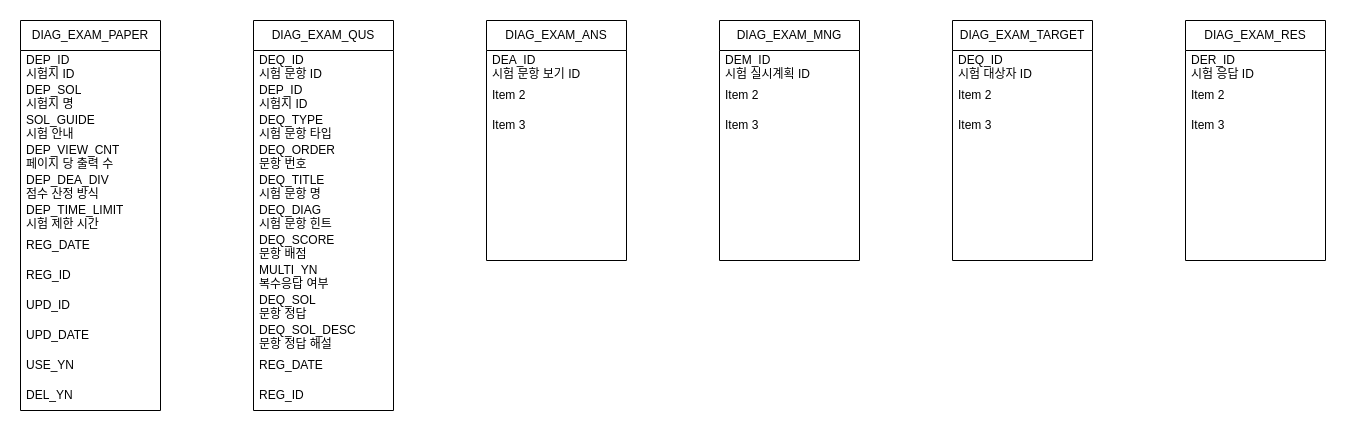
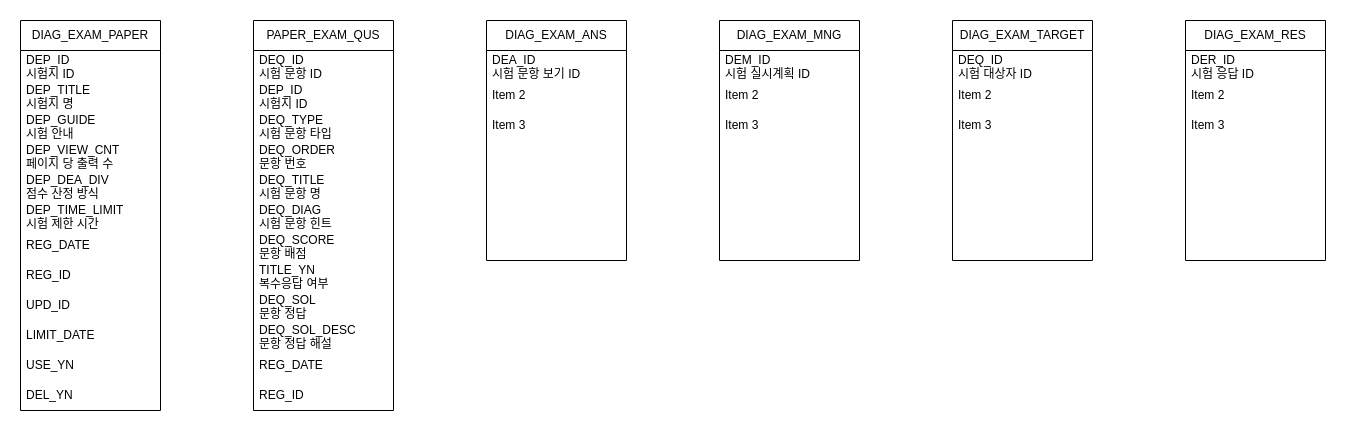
node "DIAG_EXAM_QUS": label "DIAG_EXAM_QUS" -> "PAPER_EXAM_QUS"
node "DEP_SOL 시험지 명": label "DEP_SOL 시험지 명" -> "DEP_TITLE 시험지 명"
node "SOL_GUIDE 시험 안내": label "SOL_GUIDE 시험 안내" -> "DEP_GUIDE 시험 안내"
node "MULTI_YN 복수응답 여부": label "MULTI_YN 복수응답 여부" -> "TITLE_YN 복수응답 여부"
node "UPD_DATE": label "UPD_DATE" -> "LIMIT_DATE"
